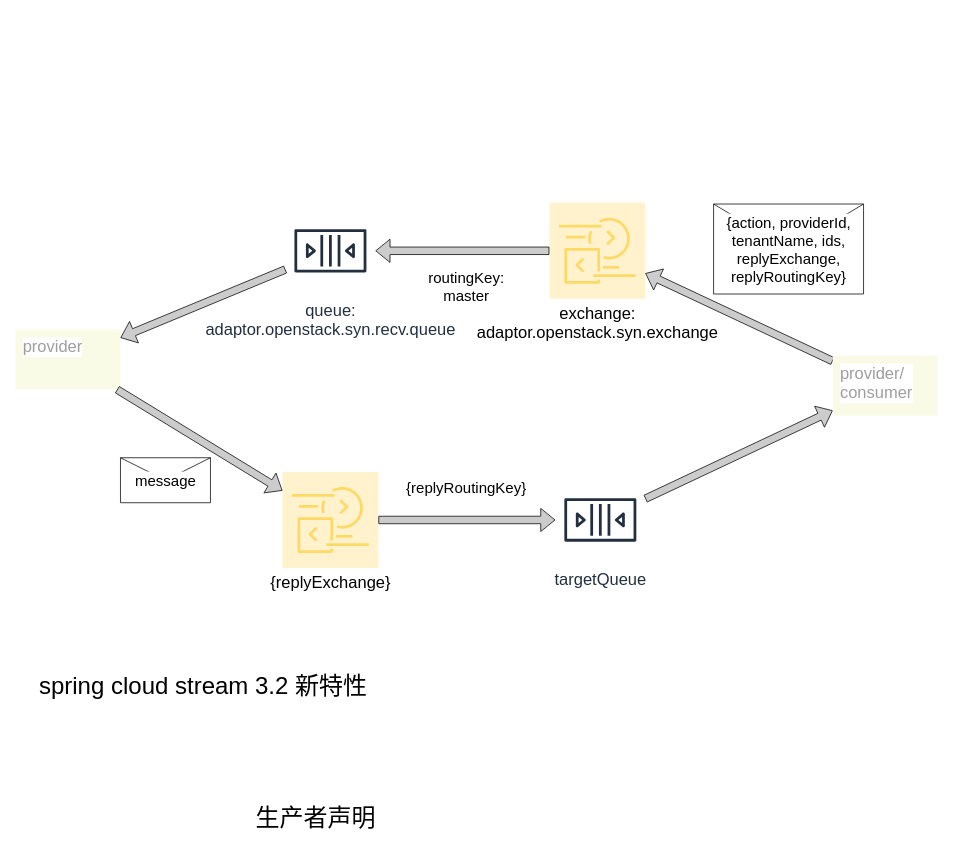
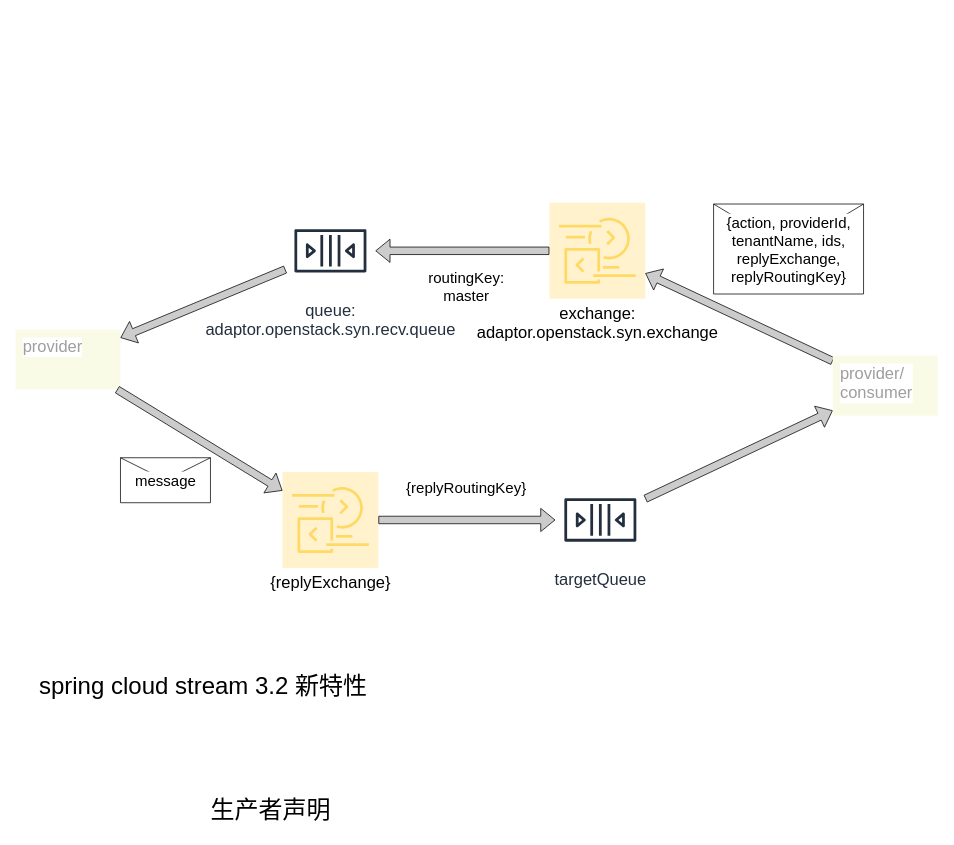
node "生产者声明": moved (315, 818) -> (270, 810)
